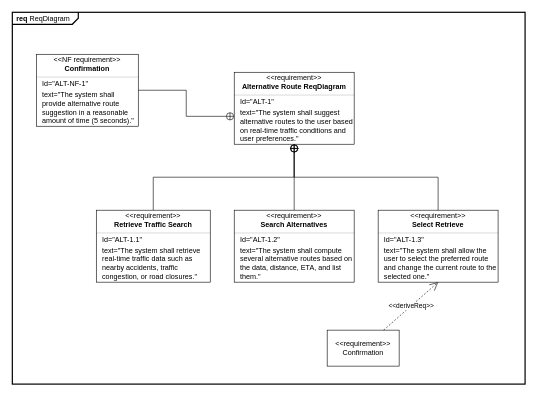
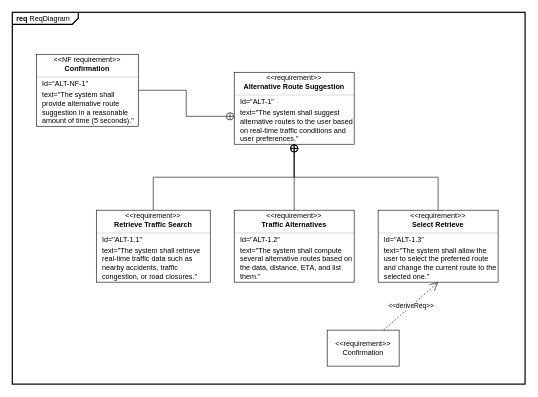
node "Alternative Route ReqDiagram": label "Alternative Route ReqDiagram" -> "Alternative Route Suggestion"
node "Search Alternatives": label "Search Alternatives" -> "Traffic Alternatives"
